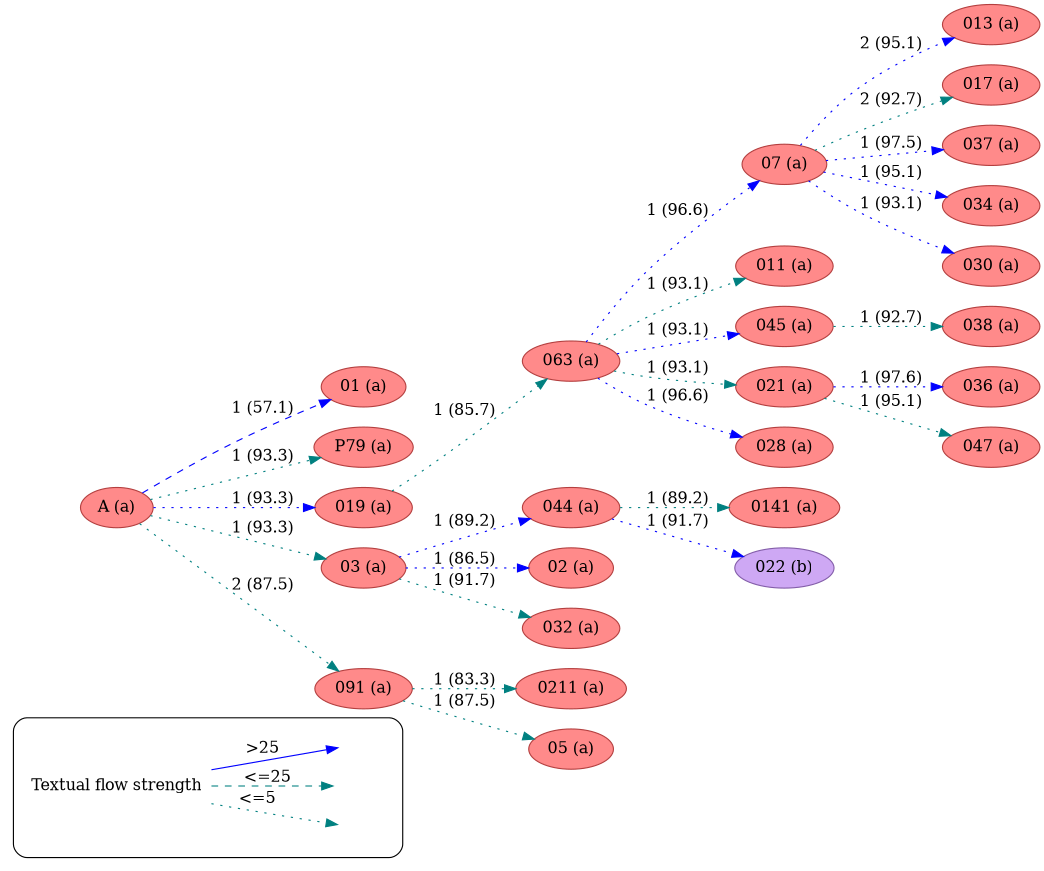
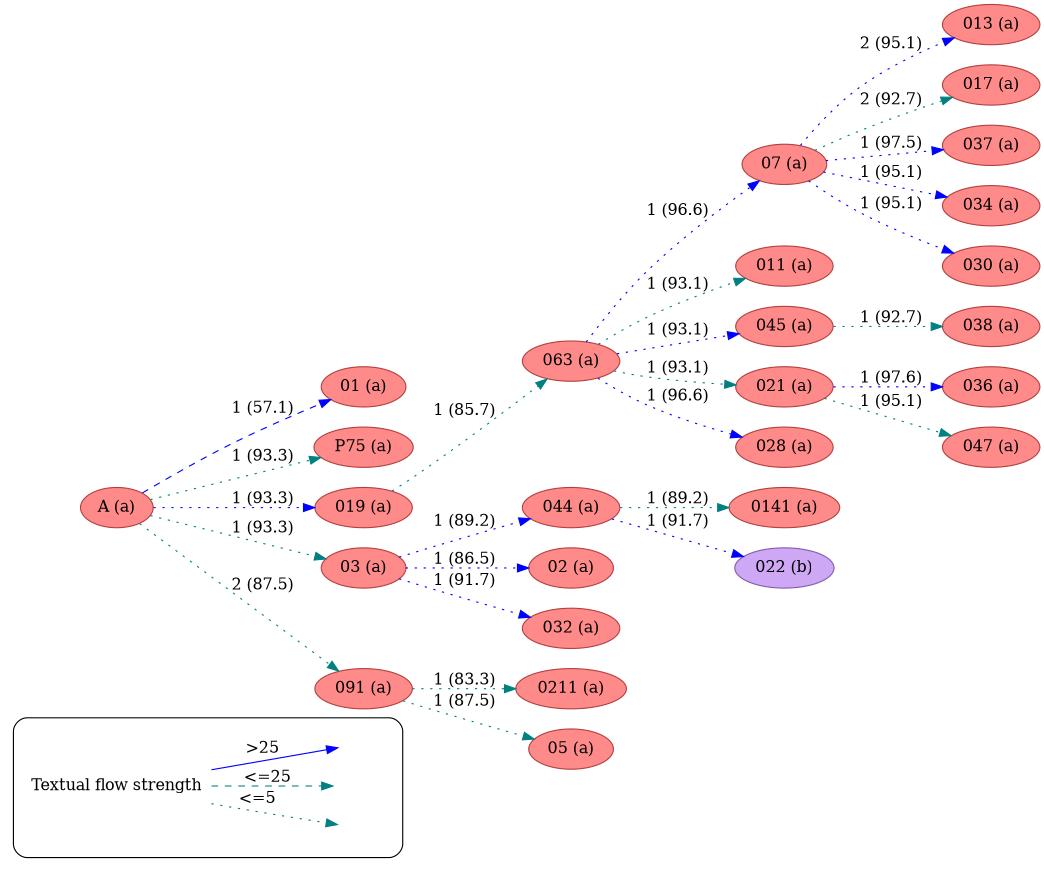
edge "07 (a)" -> "030 (a)": label "1 (93.1)" -> "1 (95.1)"
node "P79 (a)": label "P79 (a)" -> "P75 (a)"
edge "03 (a)" -> "032 (a)": color teal -> blue
